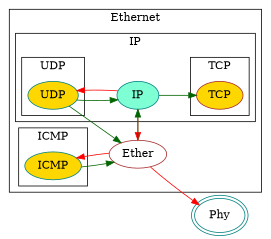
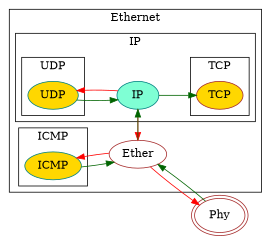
edge "UDP" -> "Ether": now "Phy" -> "Ether"
node "Phy": color teal -> brown
